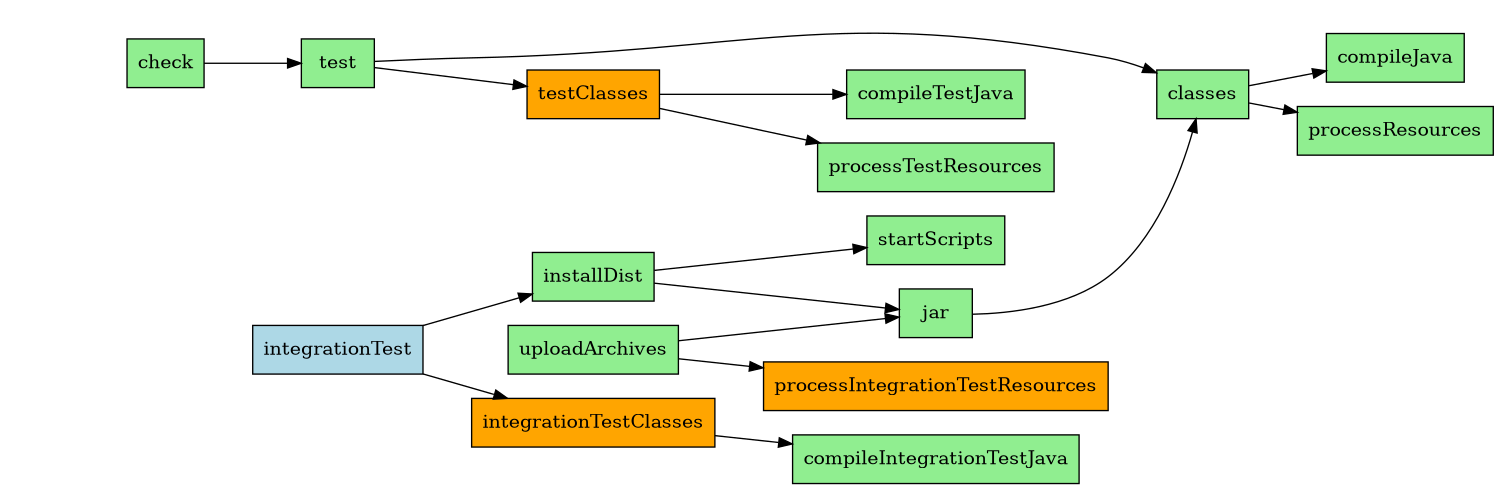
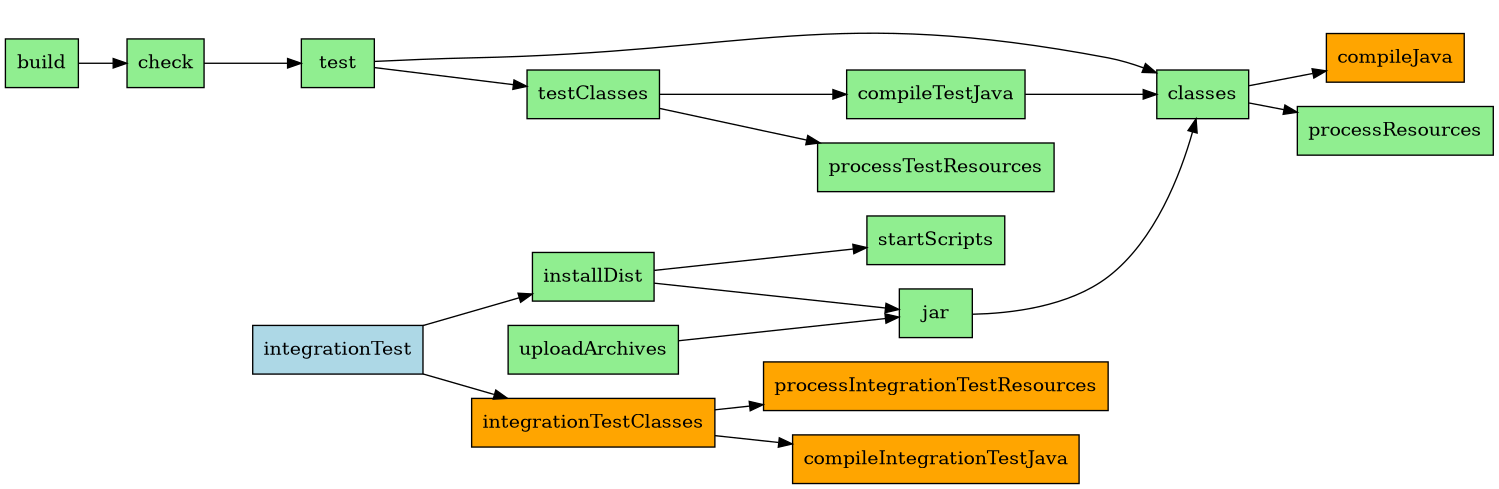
node "compileJava": fillcolor lightgreen -> orange
node "build": added
node "testClasses": fillcolor orange -> lightgreen
edge "compileTestJava" -> "classes": added
edge "uploadArchives" -> "processIntegrationTestResources": now "integrationTestClasses" -> "processIntegrationTestResources"
node "compileIntegrationTestJava": fillcolor lightgreen -> orange
